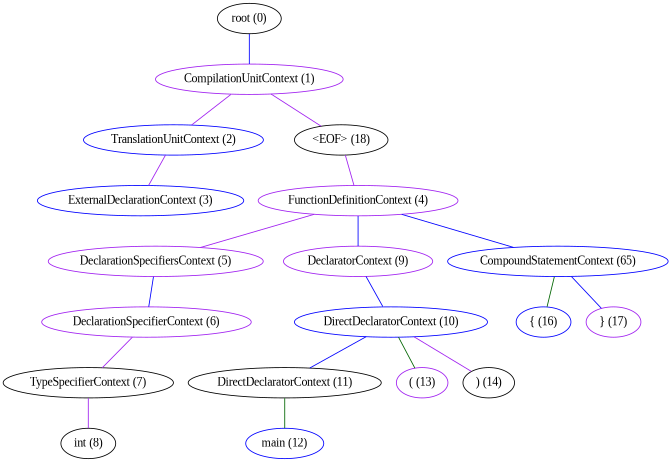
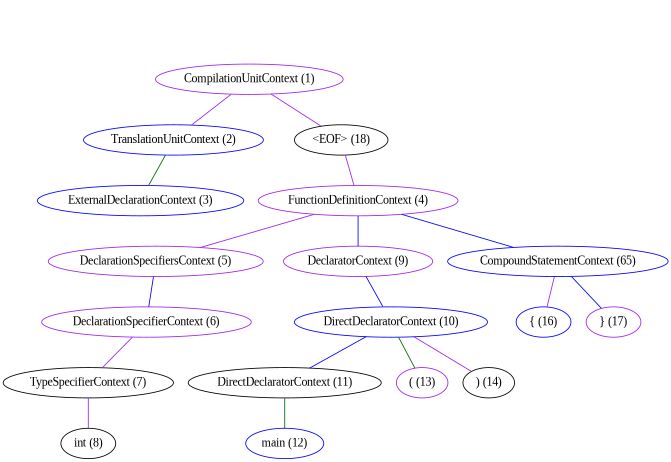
node "root (0)": removed
edge "TranslationUnitContext (2)" -- "ExternalDeclarationContext (3)": color purple -> darkgreen
edge "CompoundStatementContext (65)" -- "{ (16)": color darkgreen -> purple
